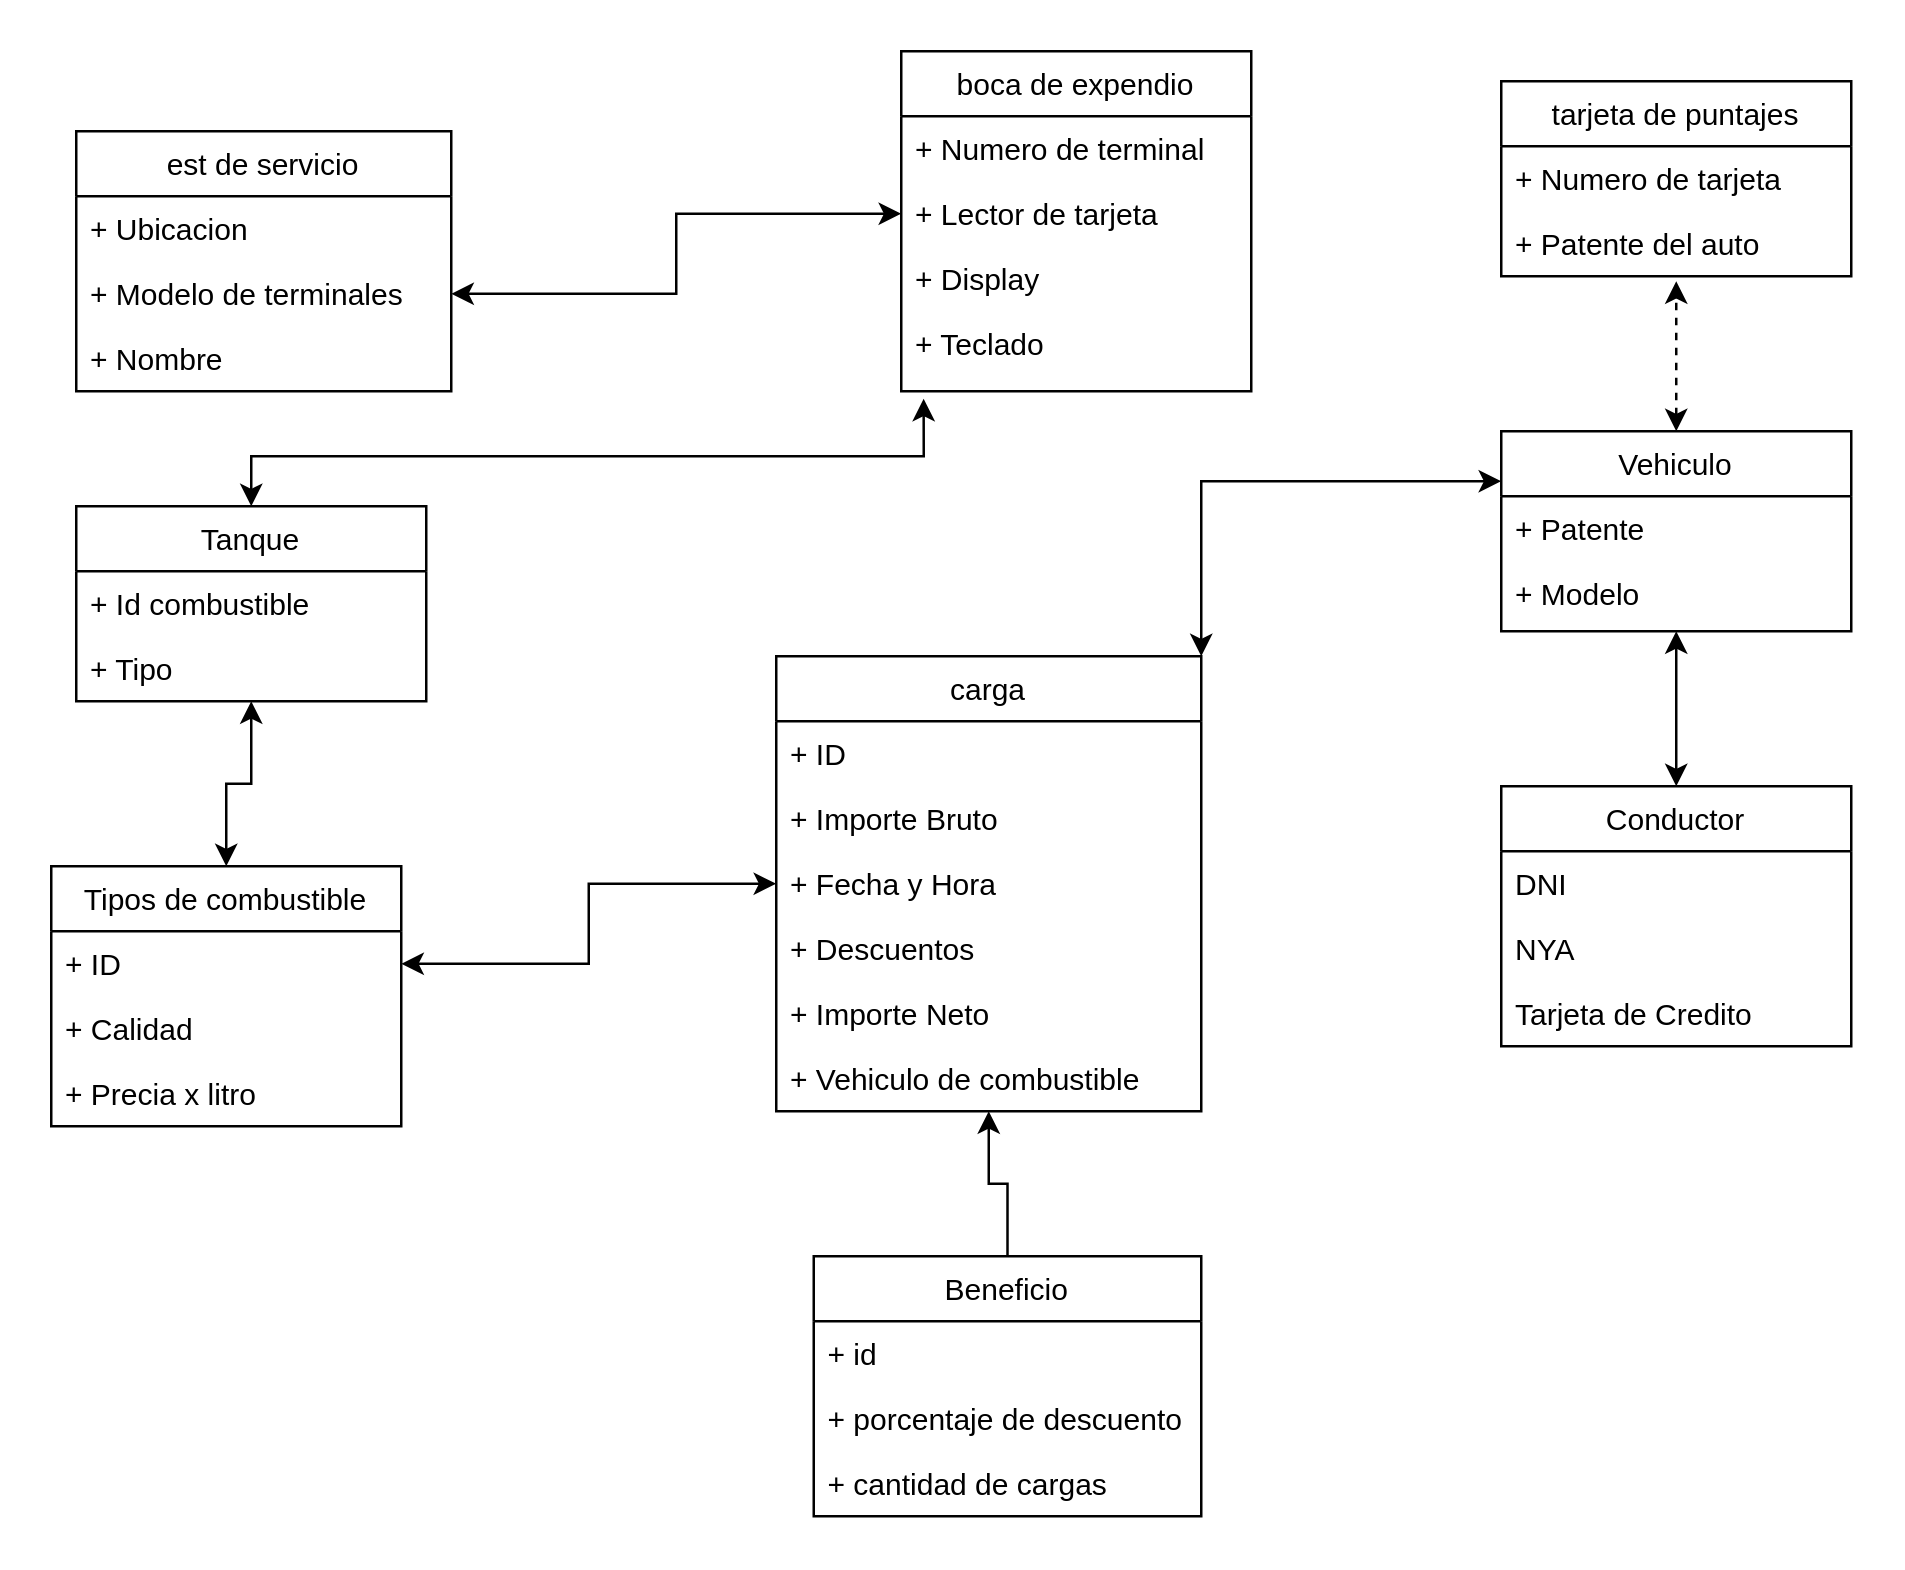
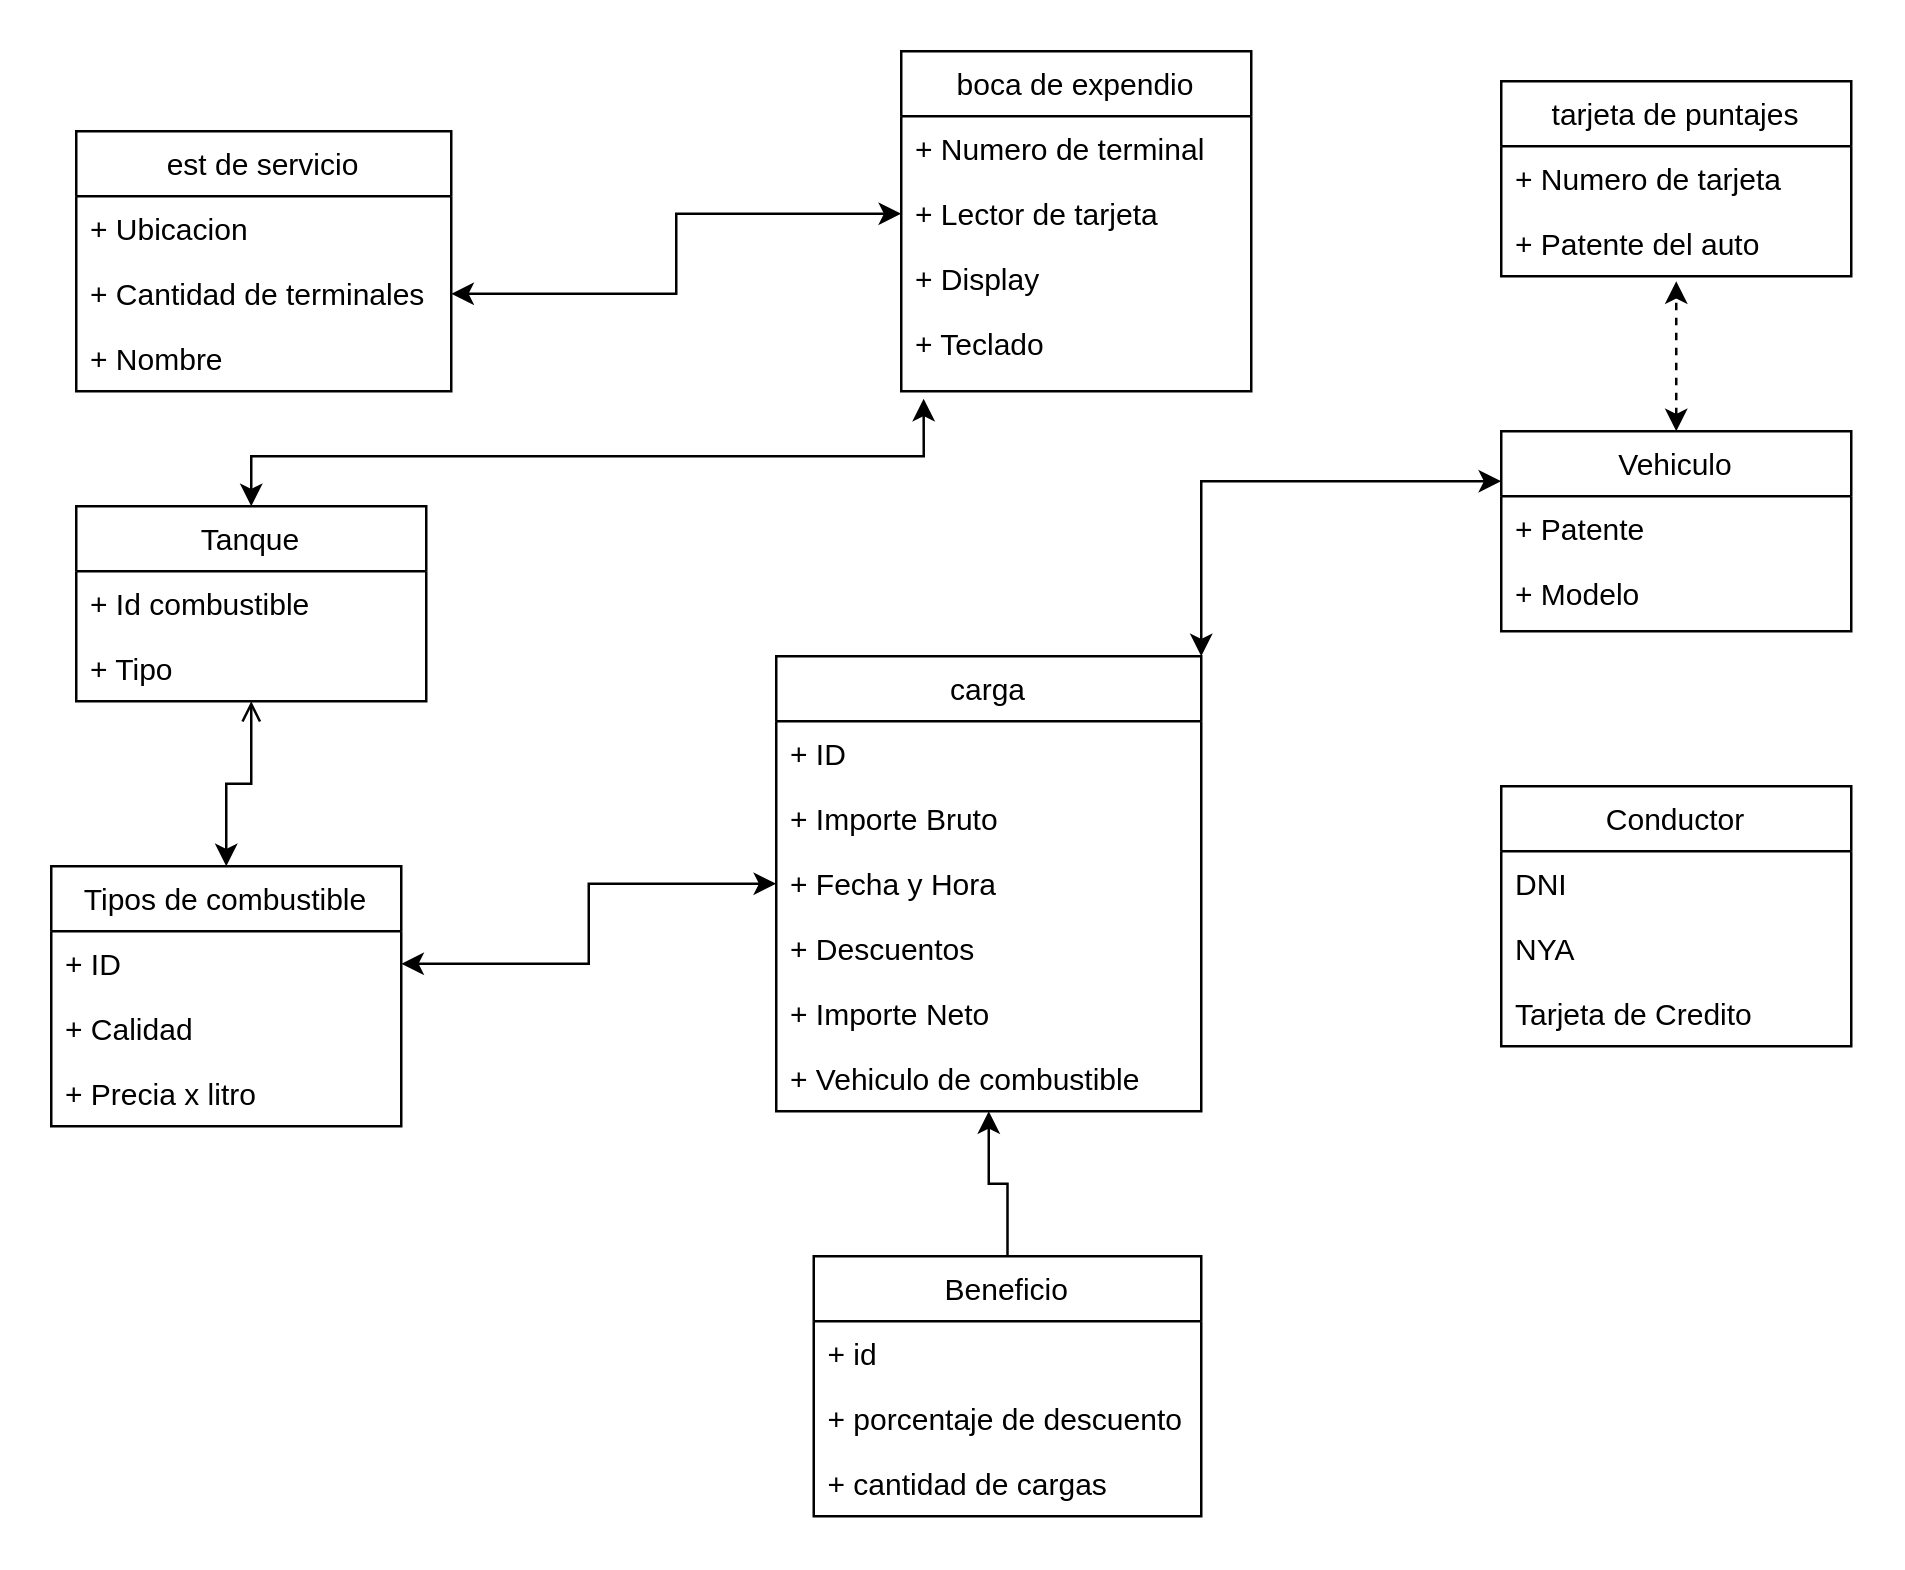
node "+ Modelo de terminales": label "+ Modelo de terminales" -> "+ Cantidad de terminales"
edge "+ Modelo" -- "Conductor": removed
edge "Tanque" -- "Tipos de combustible": arrowhead classic -> open
